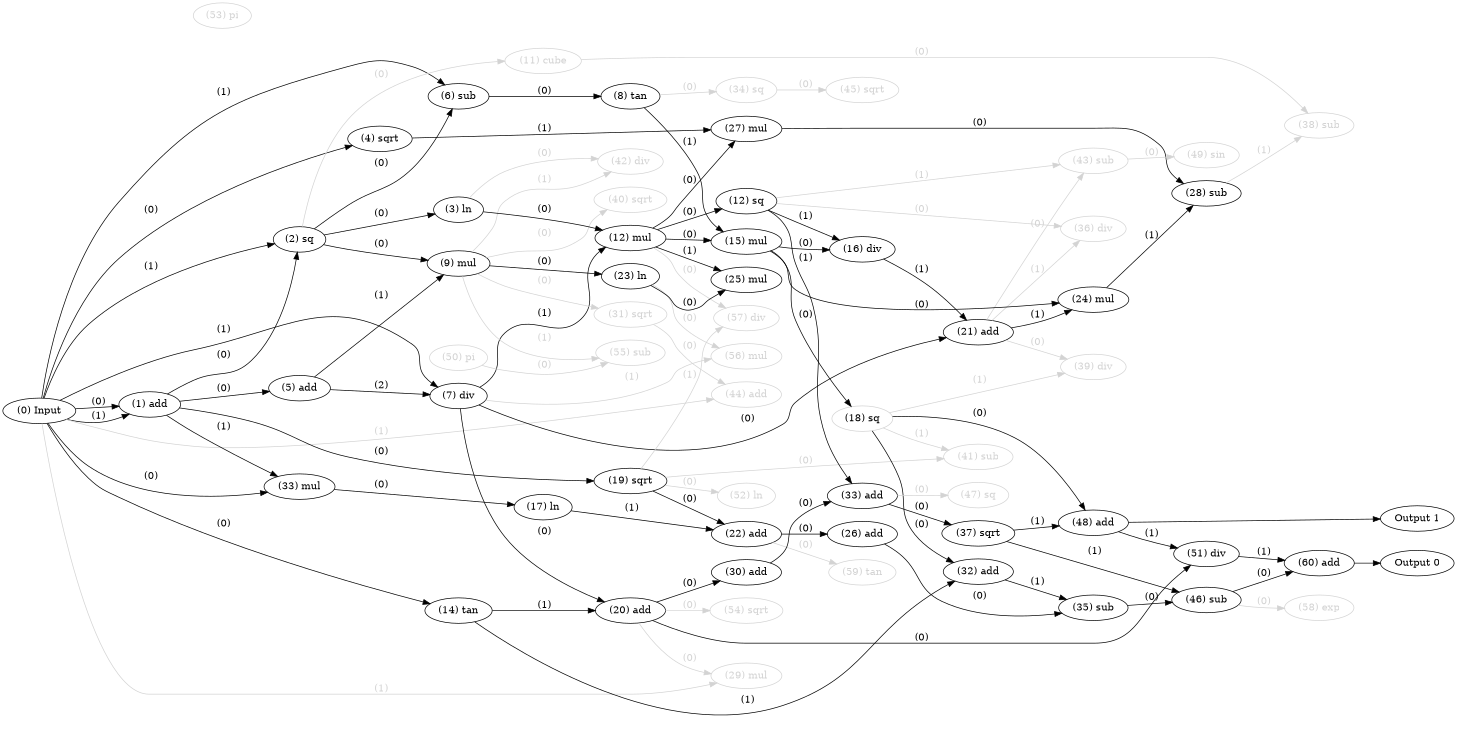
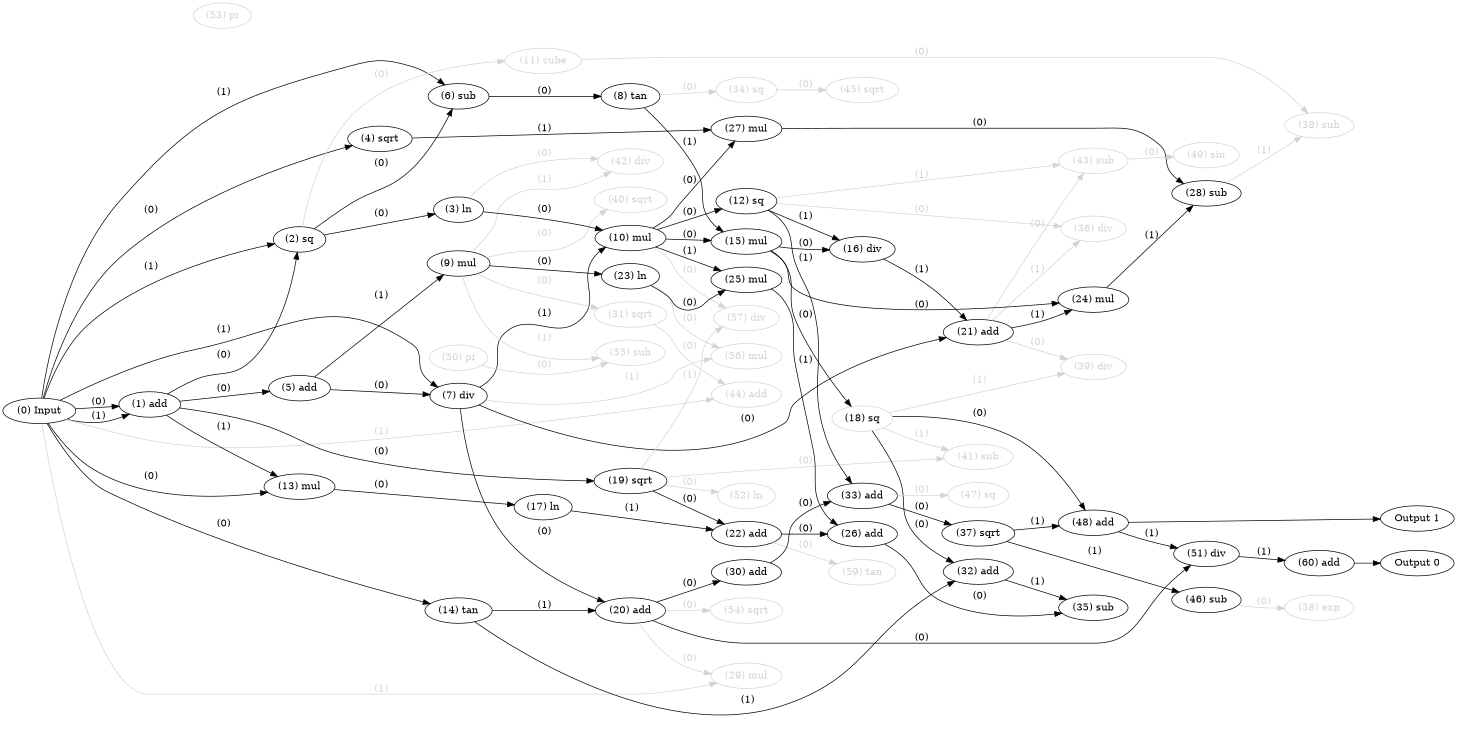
node "(12) mul": label "(12) mul" -> "(10) mul"
edge "(2) sq" -> "(9) mul": removed, label "(0)"
edge "(5) add" -> "(7) div": label " (2)" -> " (0)"
edge "(25) mul" -> "(26) add": added, label "(1)"
node "(33) mul": label "(33) mul" -> "(13) mul"
edge "(46) sub" -> "(60) add": removed, label "(0)"
edge "(35) sub" -> "(46) sub": removed, label "(0)"
